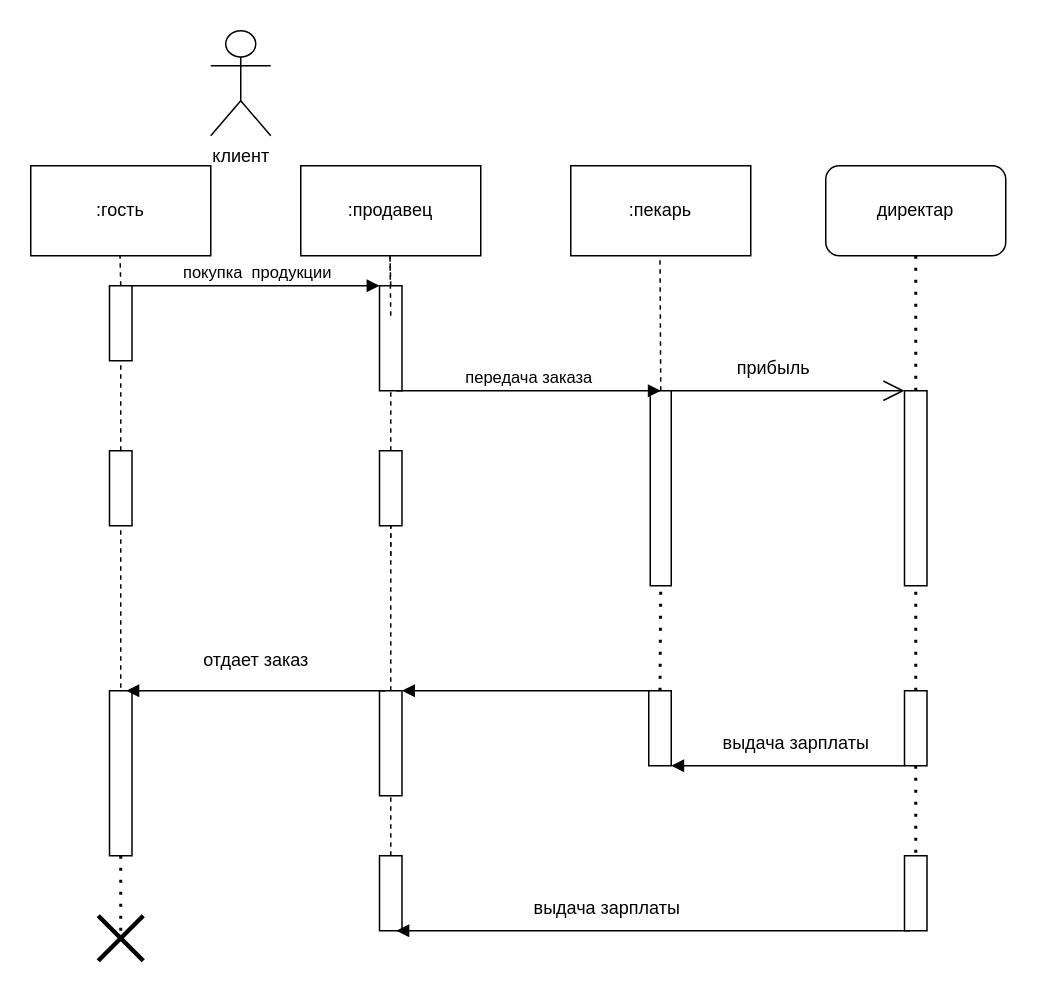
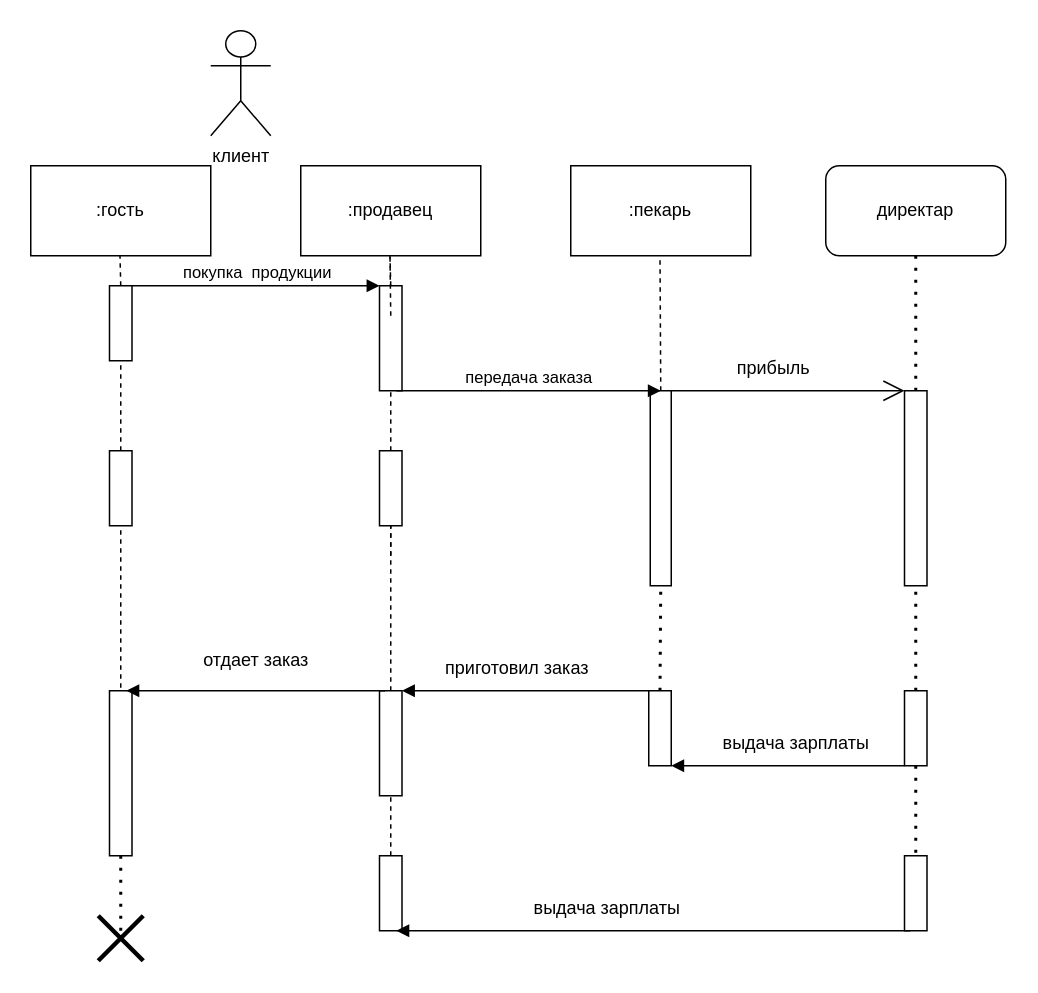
node "приготовил заказ": added
